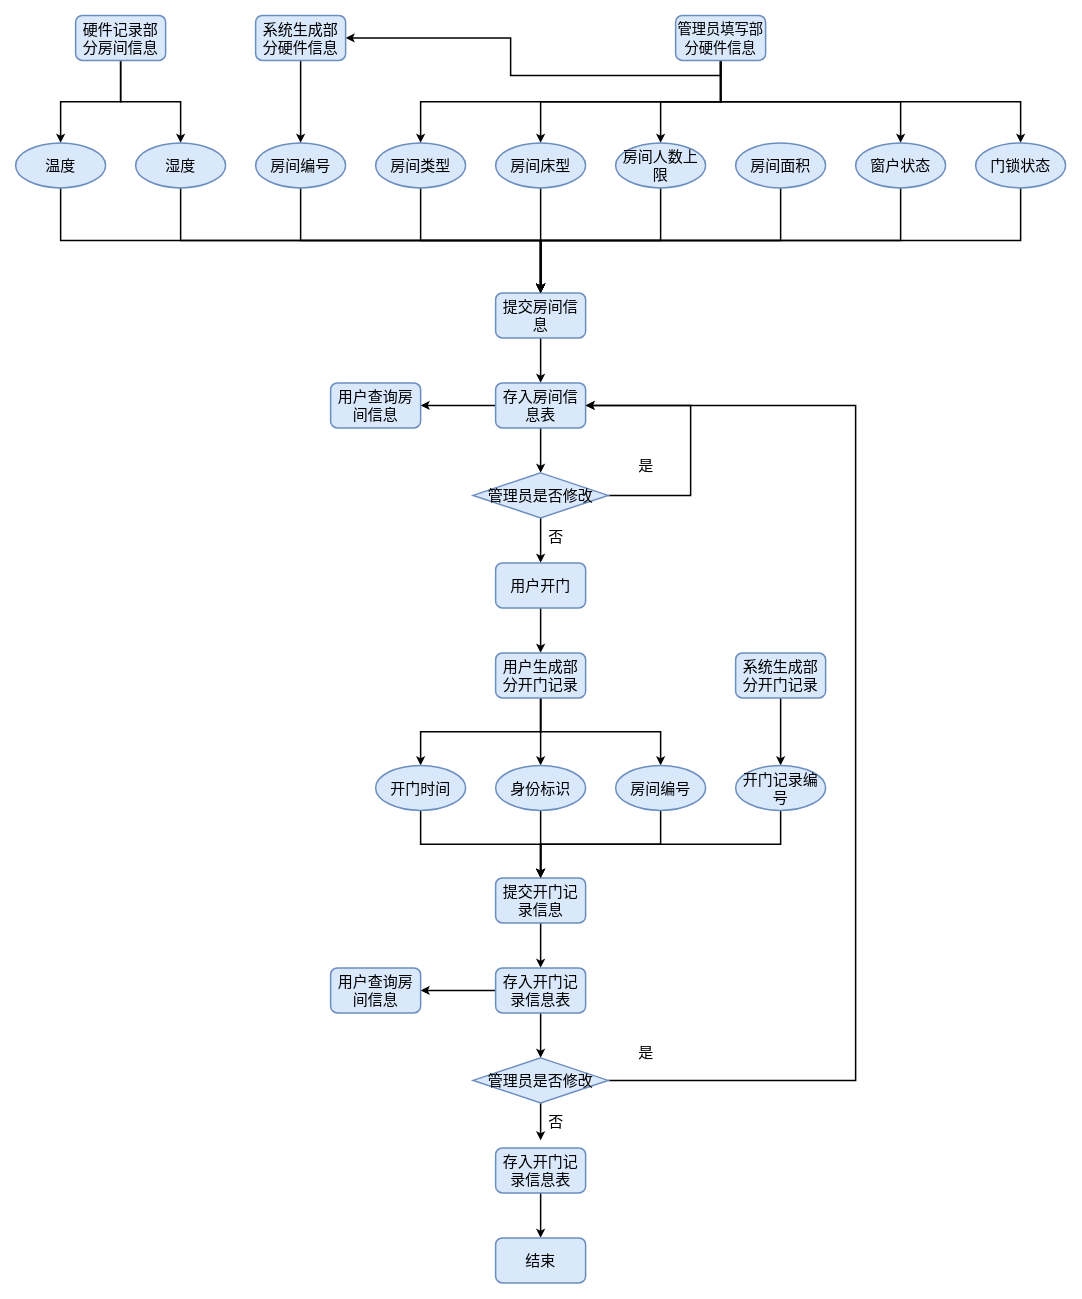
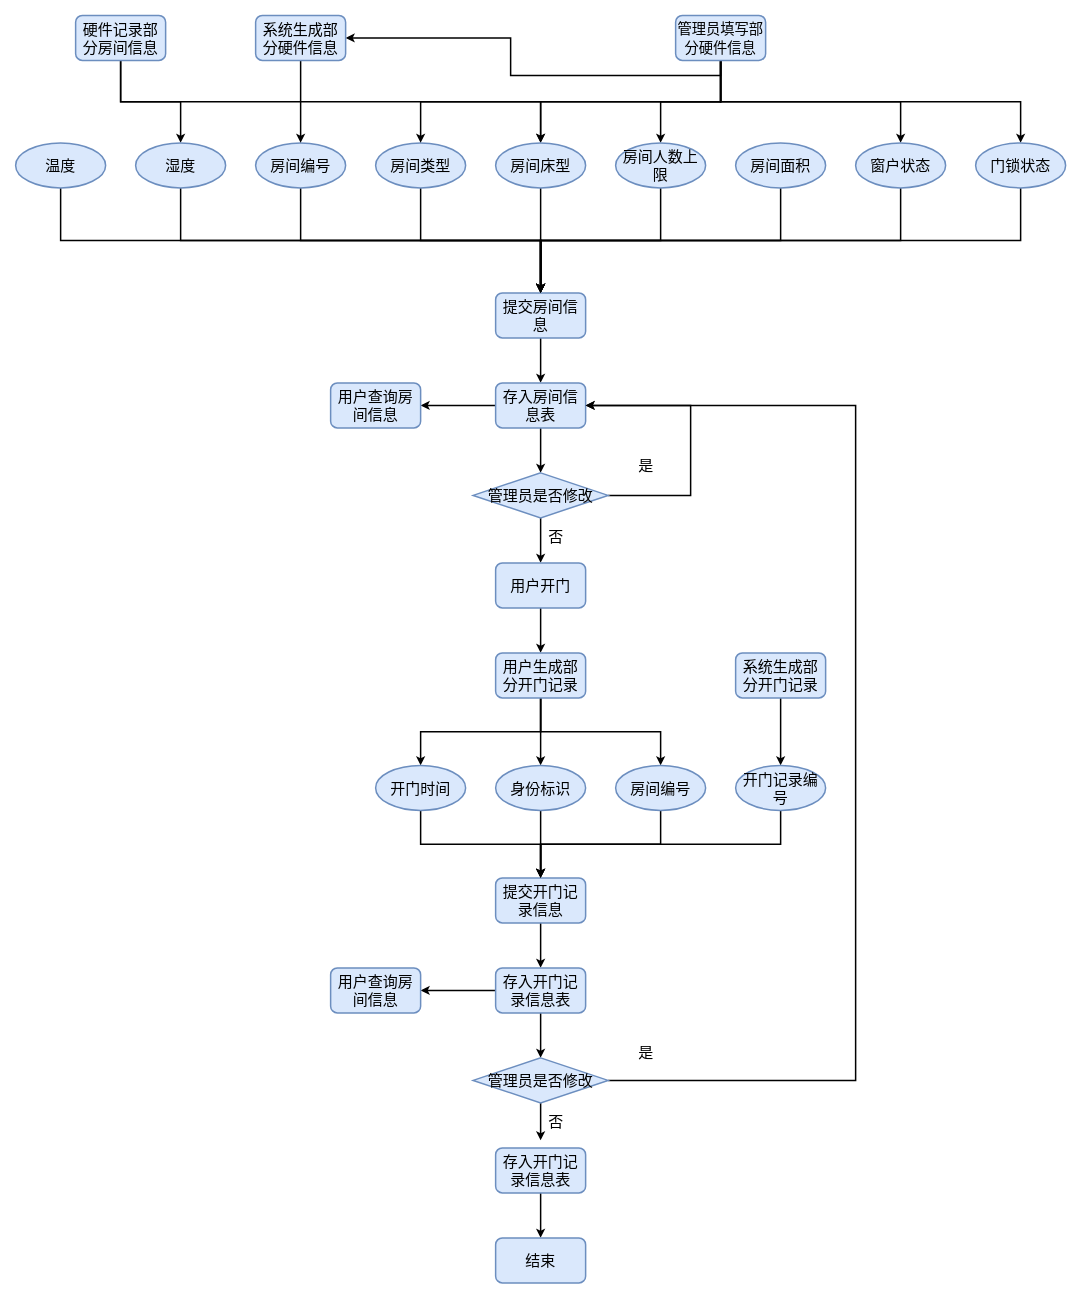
edge "硬件记录部分房间信息" -> "温度": now "硬件记录部分房间信息" -> "房间床型"
